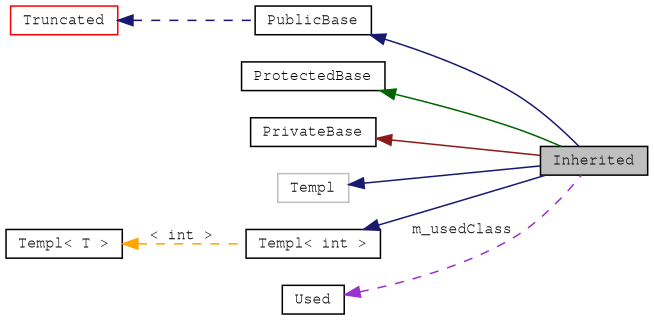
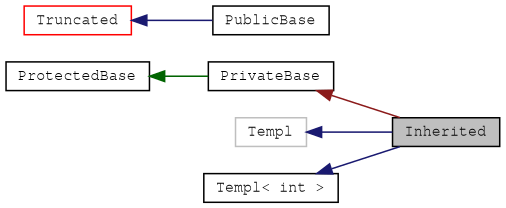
edge "PublicBase" -> "Truncated": style dashed -> solid
edge "Inherited" -> "PublicBase": removed
edge "Inherited" -> "ProtectedBase": now "PrivateBase" -> "ProtectedBase"
node "Templ< T >": removed
node "Used": removed
